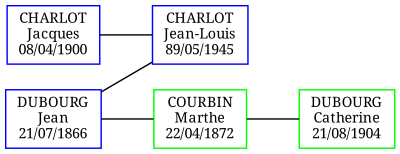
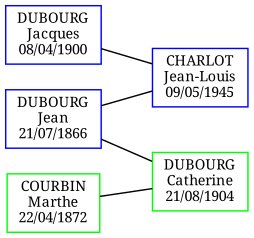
node "CHARLOT Jacques 08/04/1900": label "CHARLOT Jacques 08/04/1900" -> "DUBOURG Jacques 08/04/1900"
node "CHARLOT Jean-Louis 89/05/1945": label "CHARLOT Jean-Louis 89/05/1945" -> "CHARLOT Jean-Louis 09/05/1945"
edge "DUBOURG Jean 21/07/1866" -- "COURBIN Marthe 22/04/1872": now "DUBOURG Jean 21/07/1866" -- "DUBOURG Catherine 21/08/1904"
